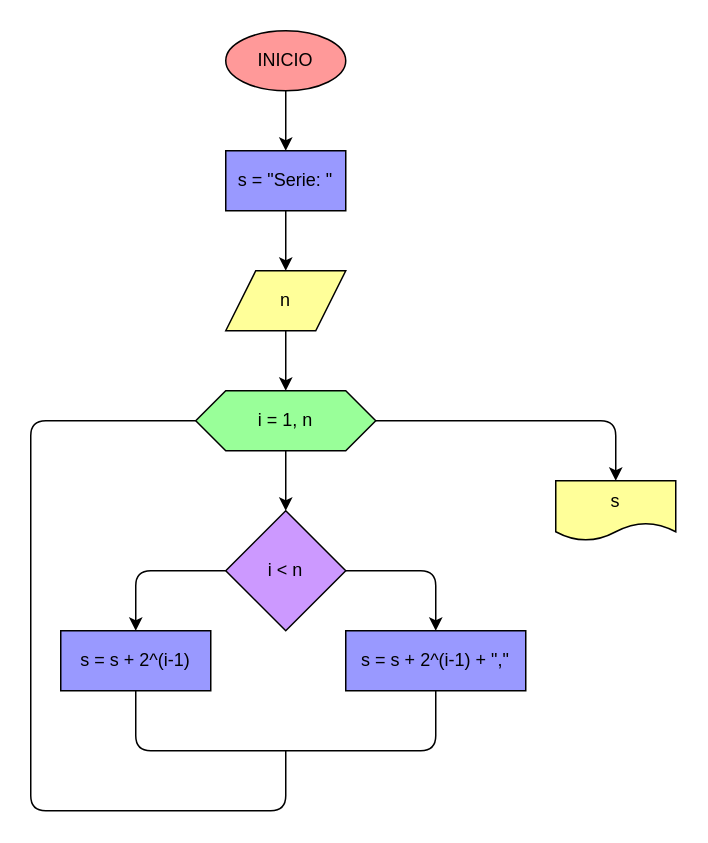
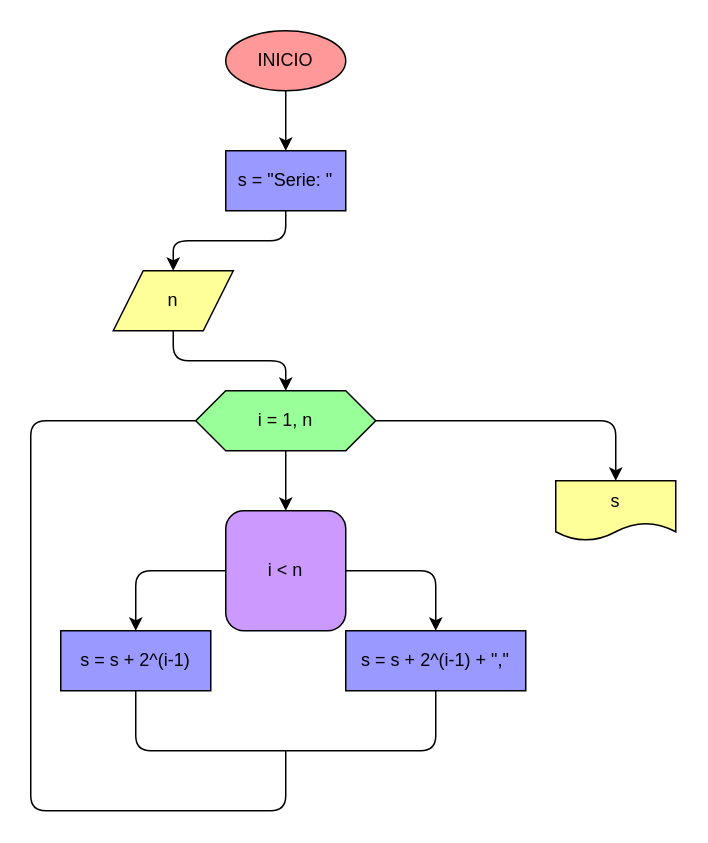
node "n": moved (286, 301) -> (173, 301)
node "i < n": shape diamond -> rounded rectangle
